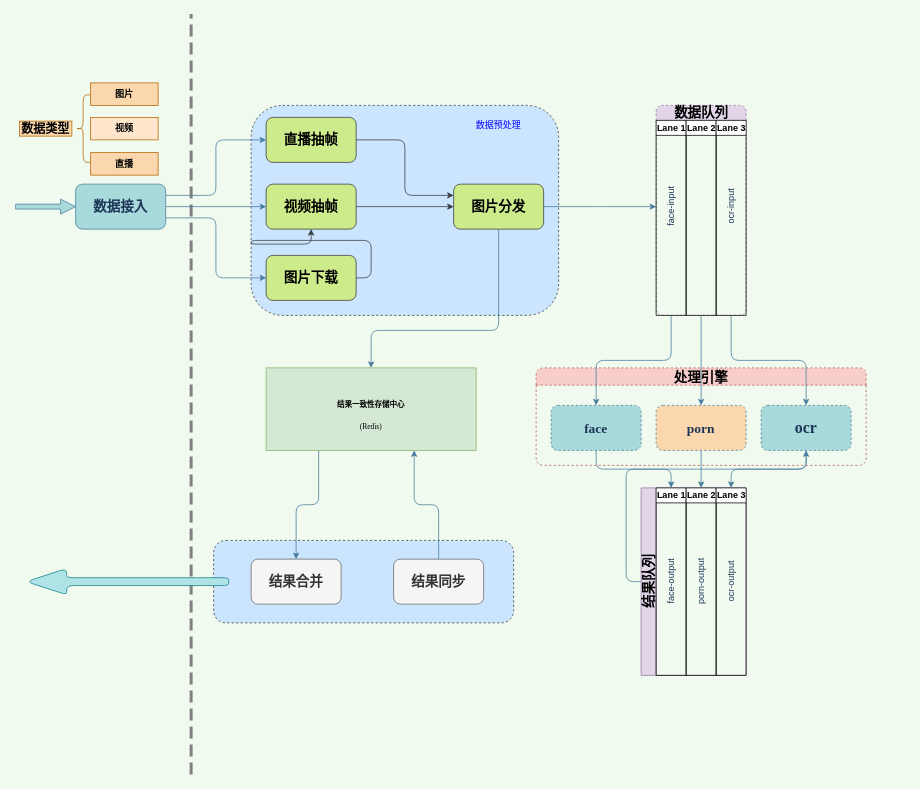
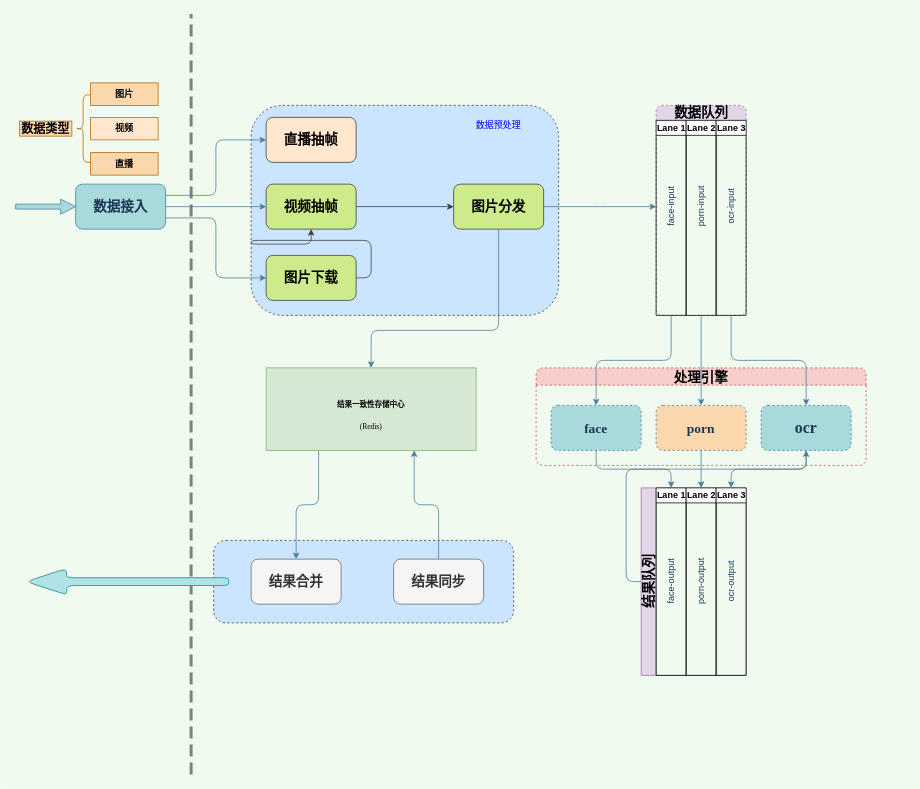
node "直播抽帧": fillcolor #cdeb8b -> #ffe6cc
edge "直播抽帧" -> "图片分发": removed
node "porn-input": added
